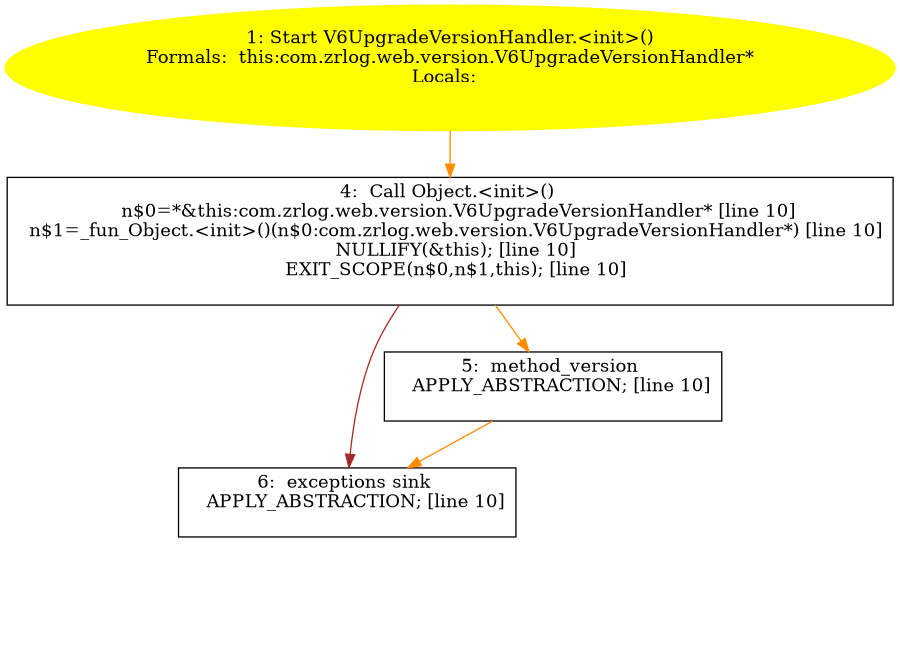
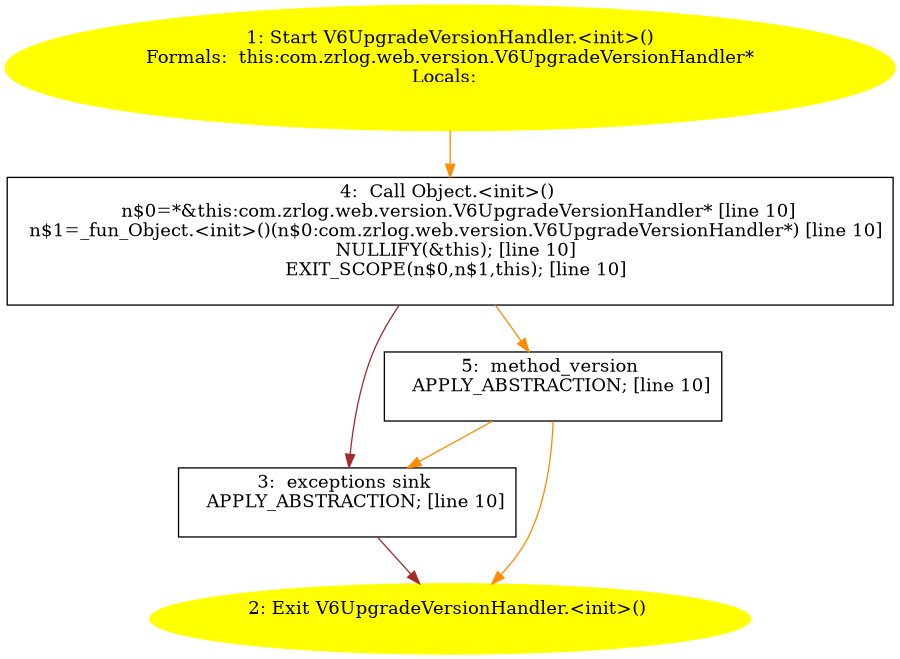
node "6:  exceptions sink APPLY_ABSTRACTION; [line 10]": label "6:  exceptions sink APPLY_ABSTRACTION; [line 10]" -> "3:  exceptions sink APPLY_ABSTRACTION; [line 10]"
node "2: Exit V6UpgradeVersionHandler.<init>()": added
